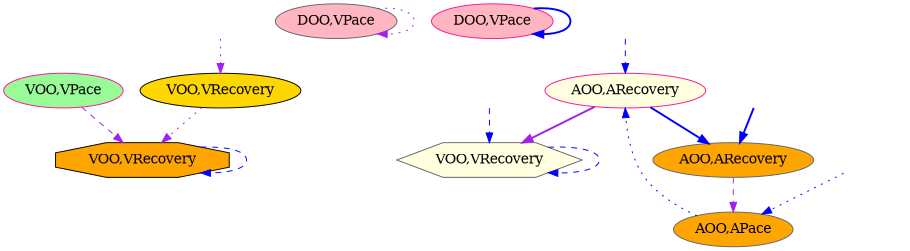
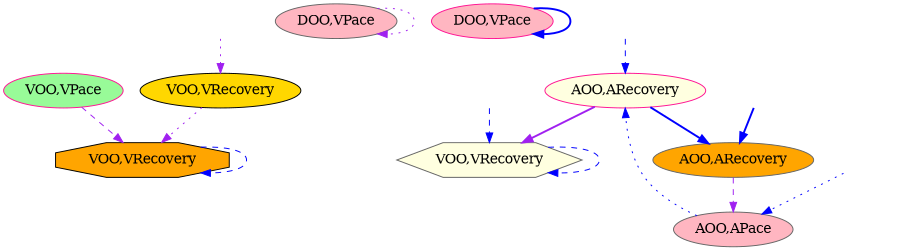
node "AOO,APace": fillcolor orange -> lightpink
